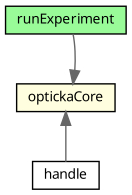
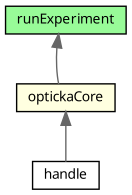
edge "runExperiment" -> "optickaCore": reversed
